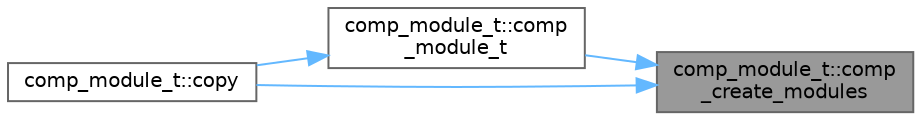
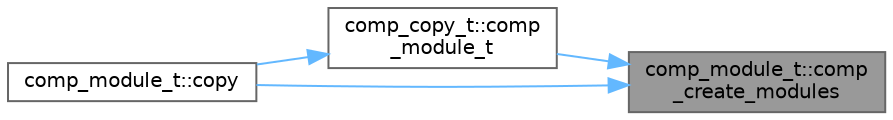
node "comp_module_t::comp _module_t": label "comp_module_t::comp _module_t" -> "comp_copy_t::comp _module_t"
